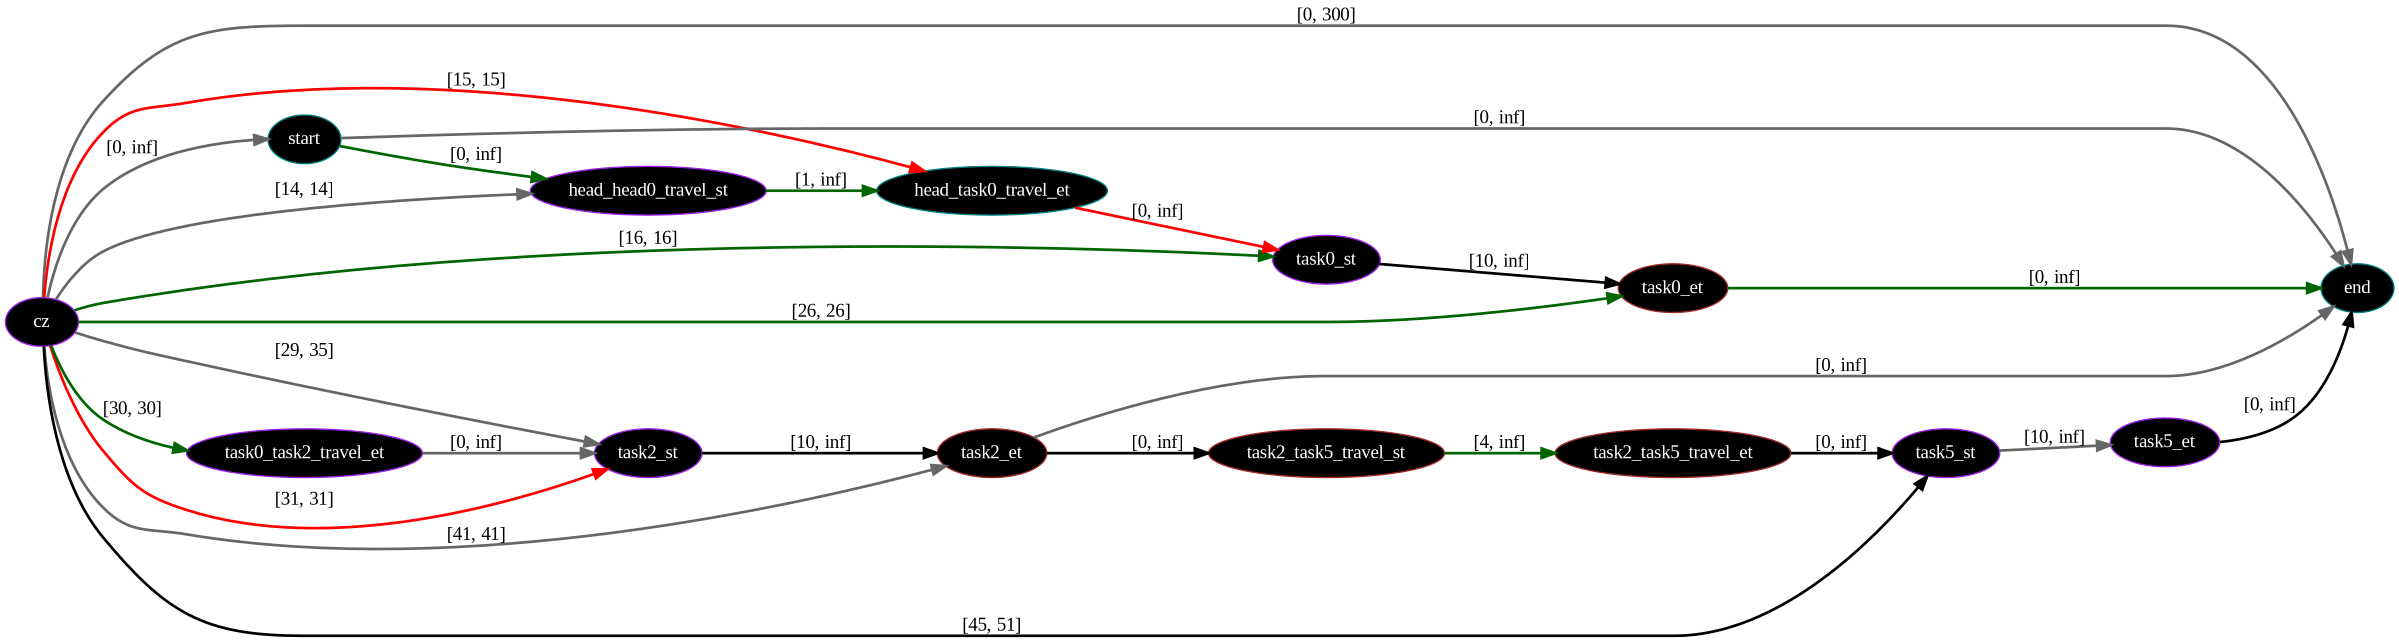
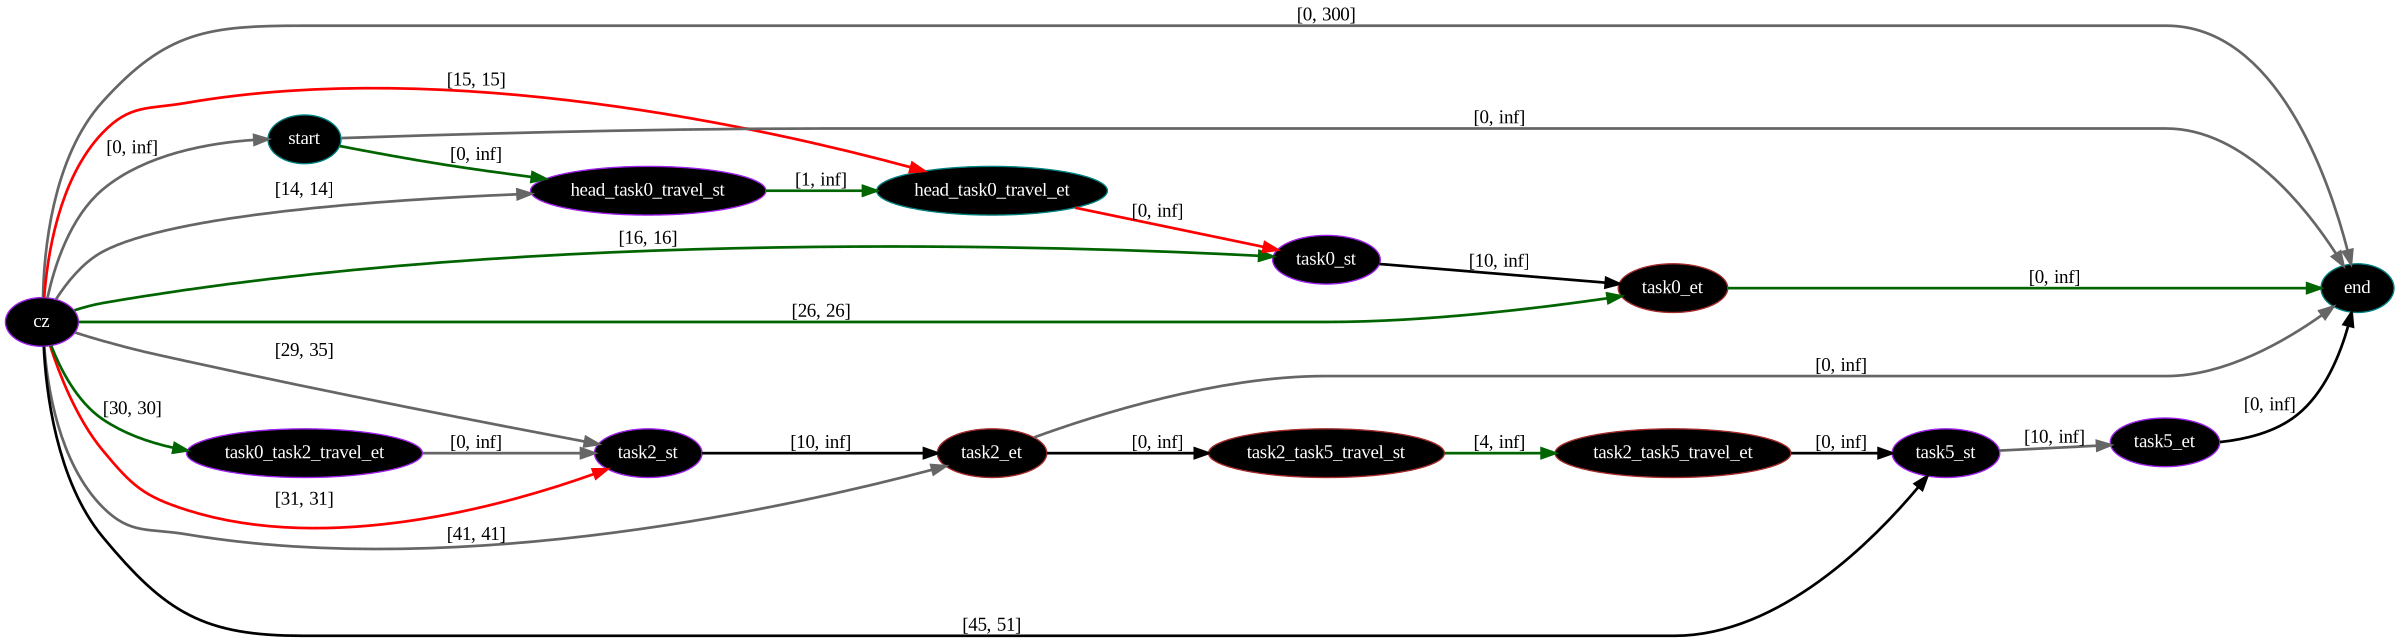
node "head_head0_travel_st": label "head_head0_travel_st" -> "head_task0_travel_st"
